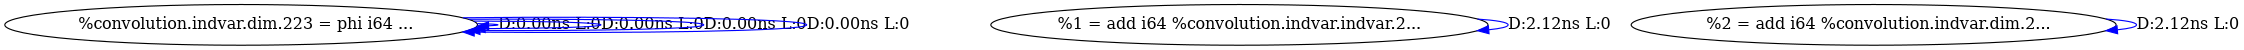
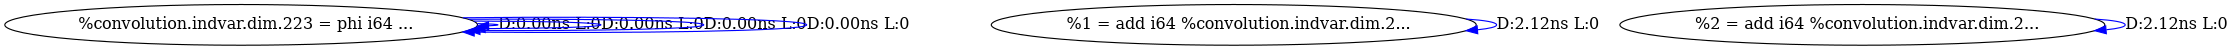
node "%1 = add i64 %convolution.indvar.indvar.2...": label "%1 = add i64 %convolution.indvar.indvar.2..." -> "%1 = add i64 %convolution.indvar.dim.2..."
